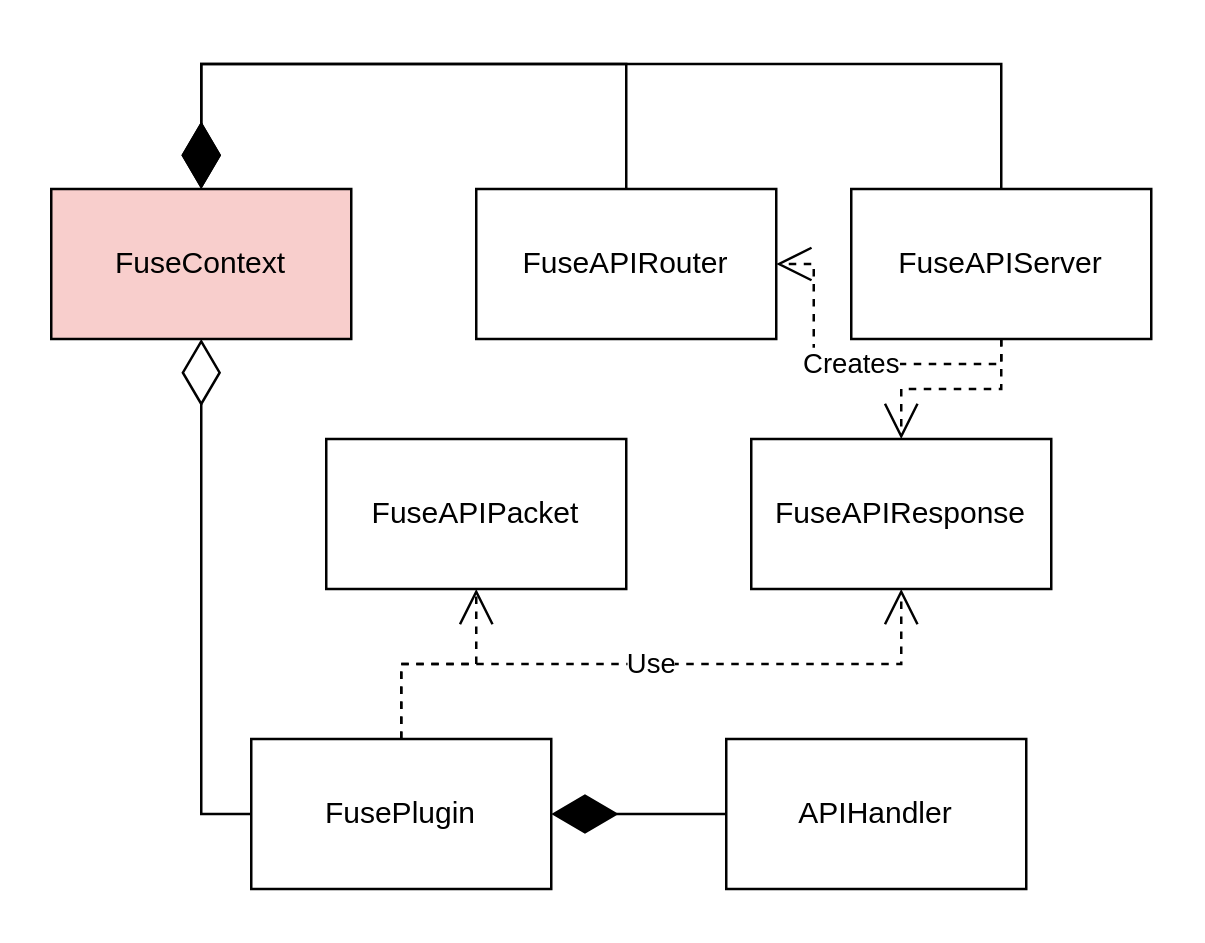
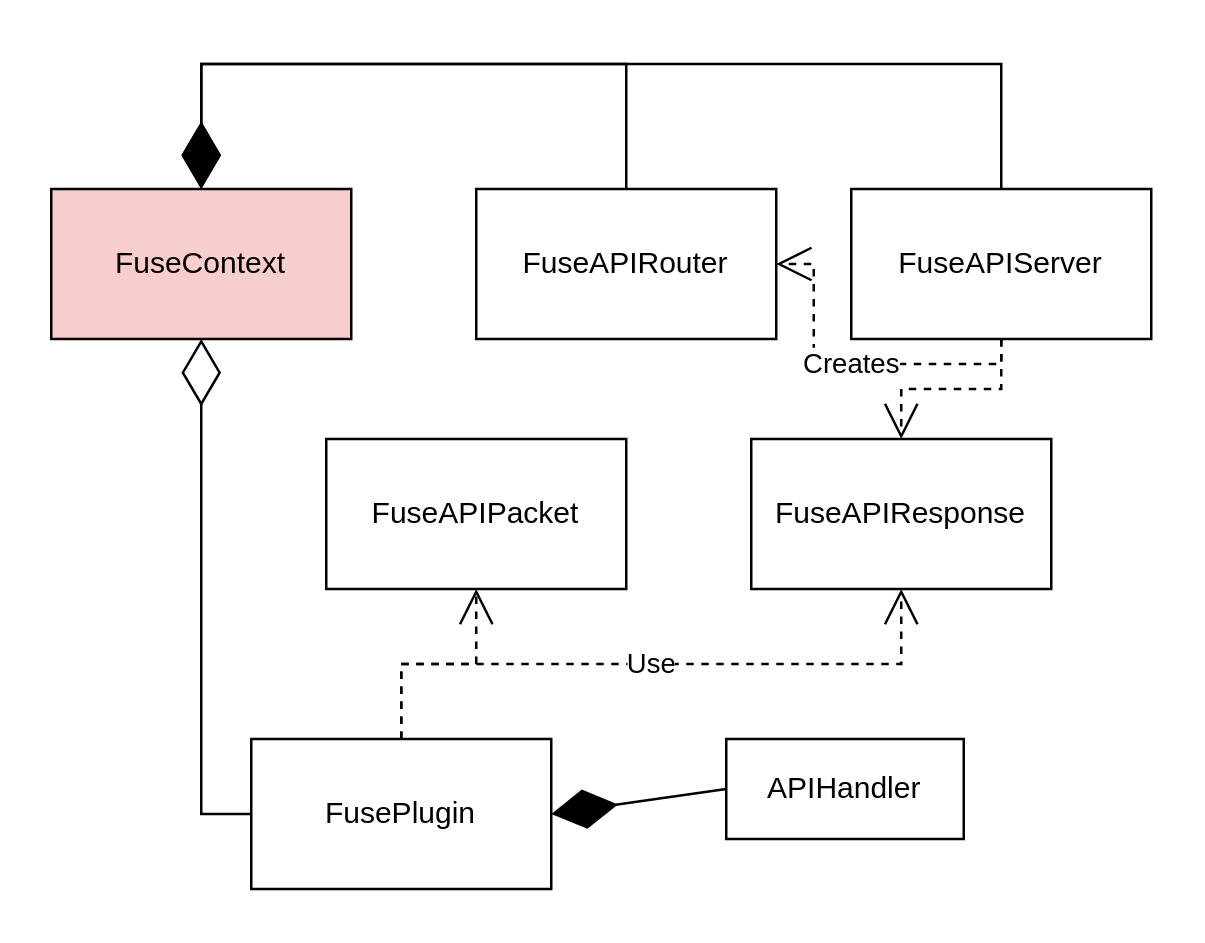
node "APIHandler": size 300x150 -> 238x100
